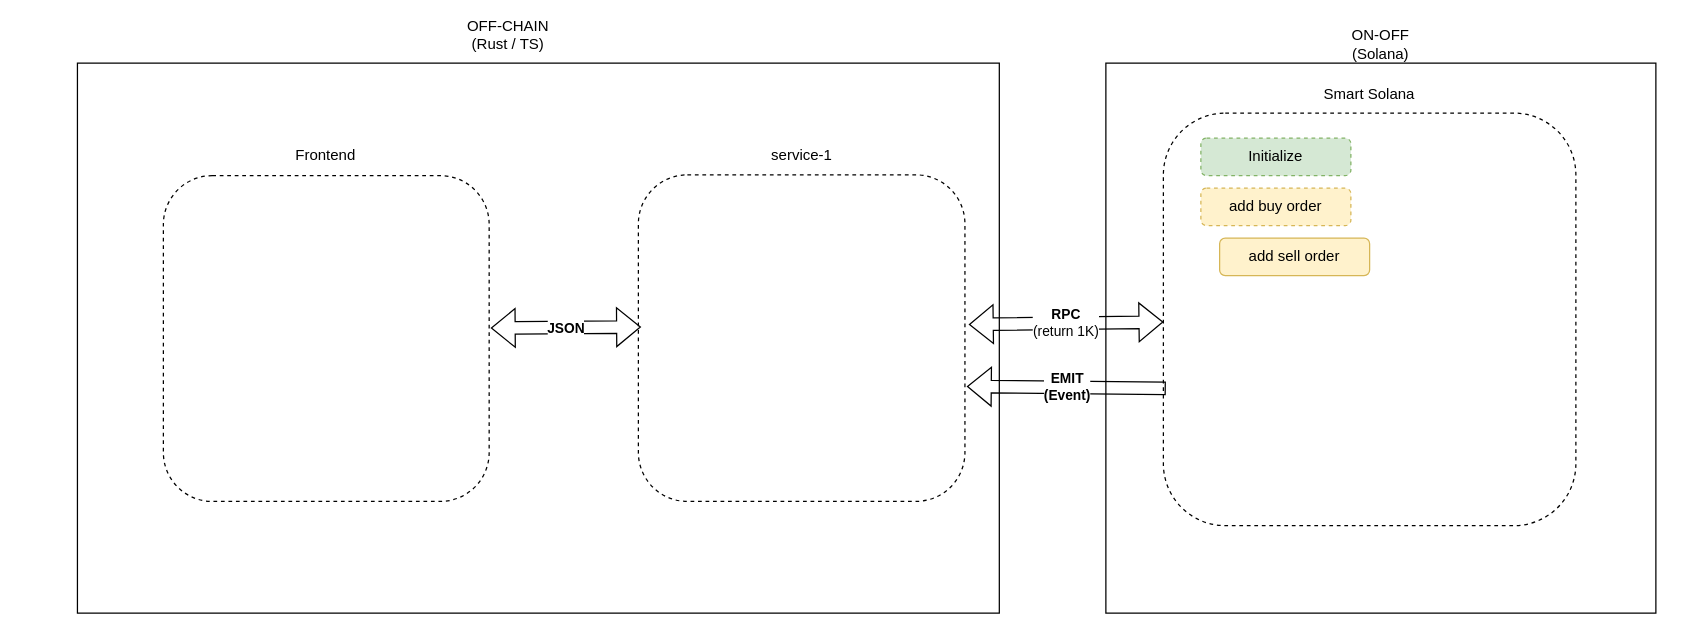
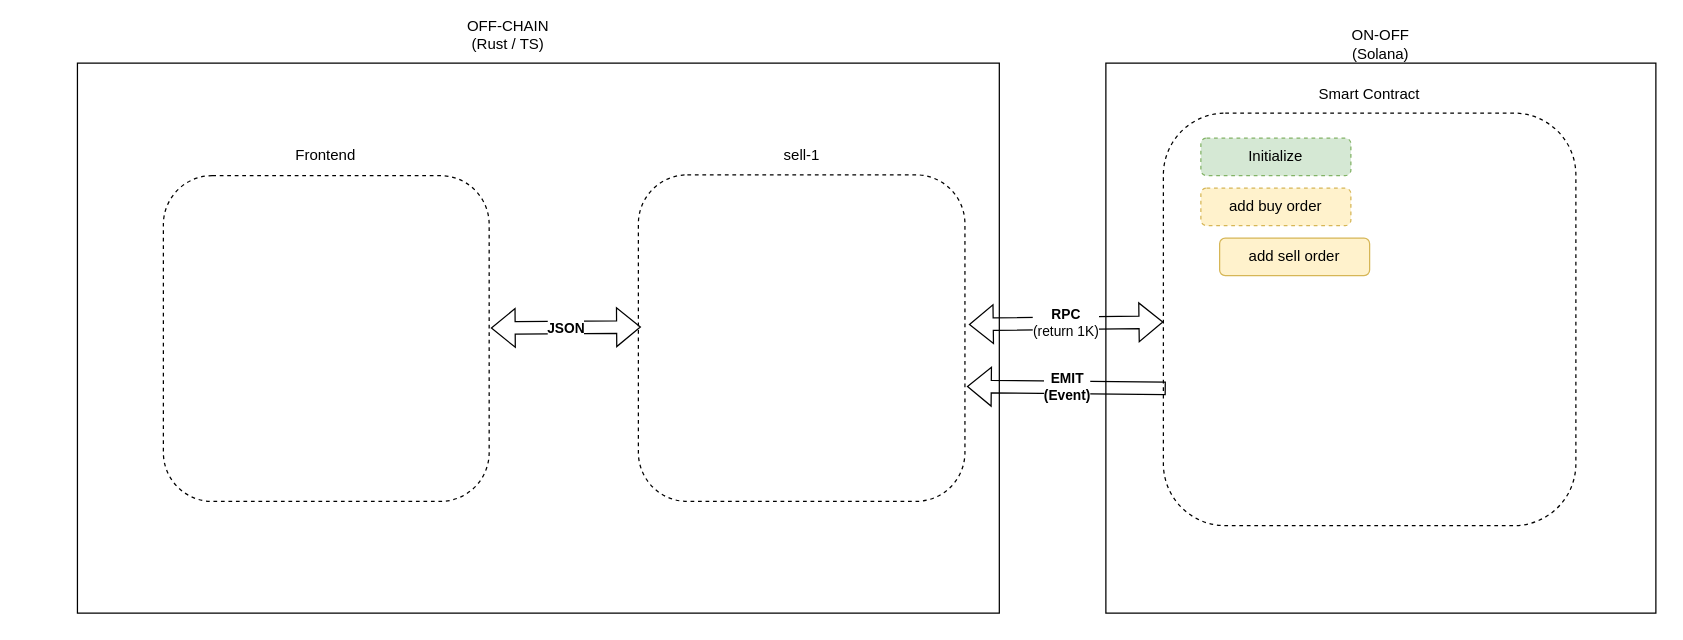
node "Smart Solana": label "Smart Solana" -> "Smart Contract"
node "service-1": label "service-1" -> "sell-1"
